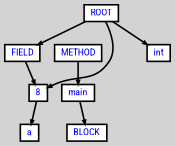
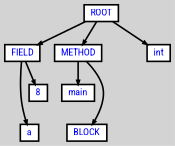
edge "ROOT" -> "8": now "ROOT" -> "METHOD"
edge "8" -> "a": now "FIELD" -> "a"
edge "main" -> "BLOCK": now "METHOD" -> "BLOCK"
